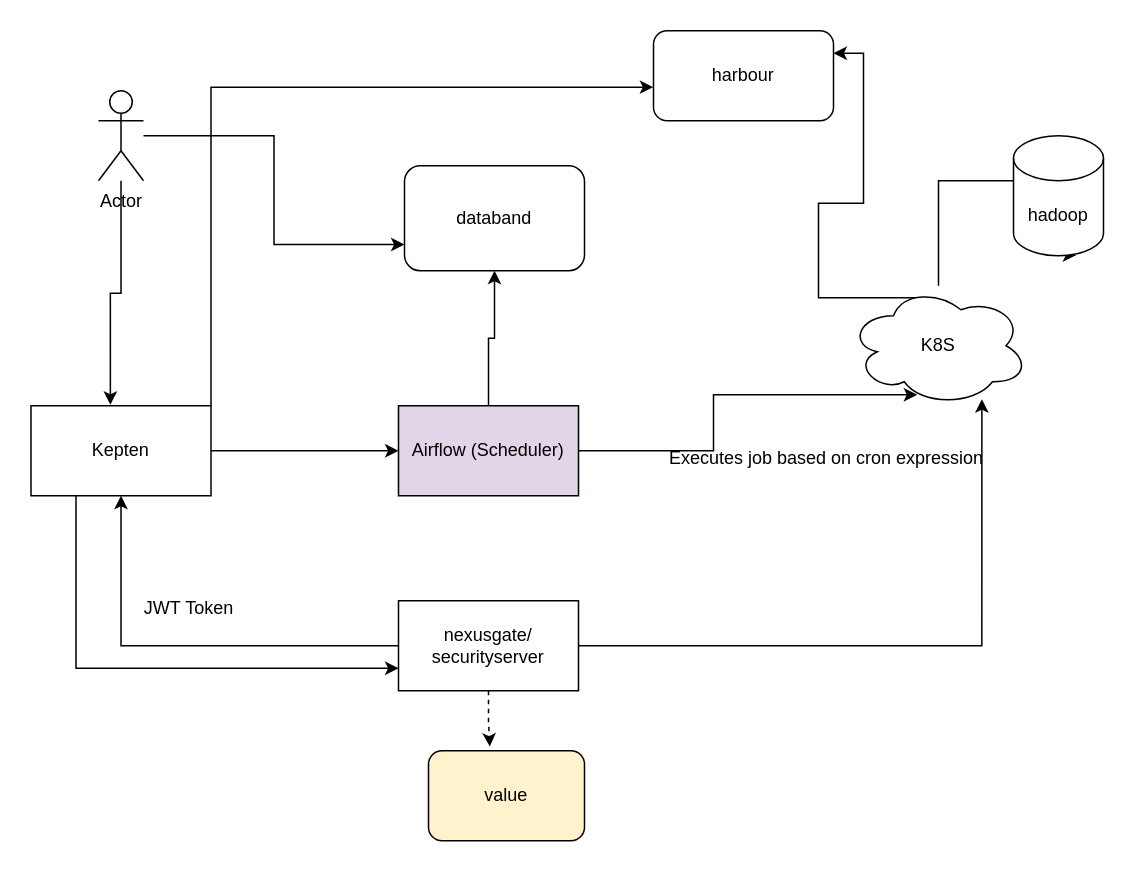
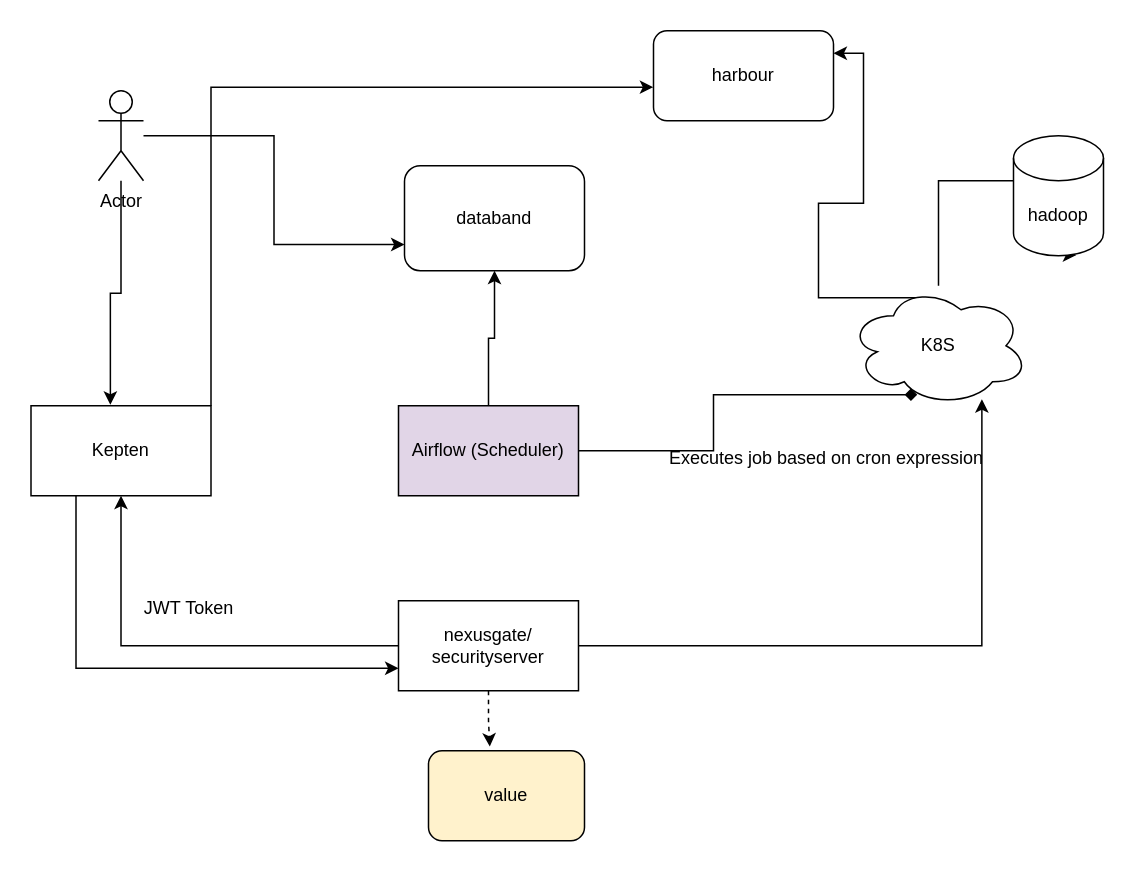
edge "Airflow (Scheduler)" -> "K8S": arrowhead classic -> diamond
edge "Kepten" -> "Airflow (Scheduler)": removed
